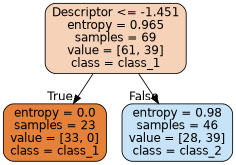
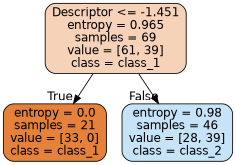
node "entropy = 0.0 samples = 23 value = [33, 0] class = class_1": label "entropy = 0.0 samples = 23 value = [33, 0] class = class_1" -> "entropy = 0.0 samples = 21 value = [33, 0] class = class_1"
